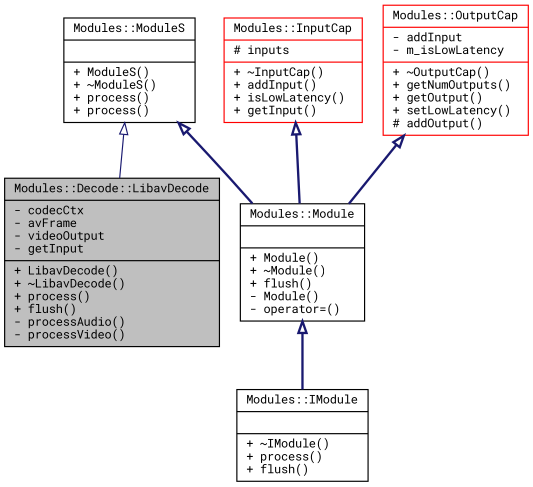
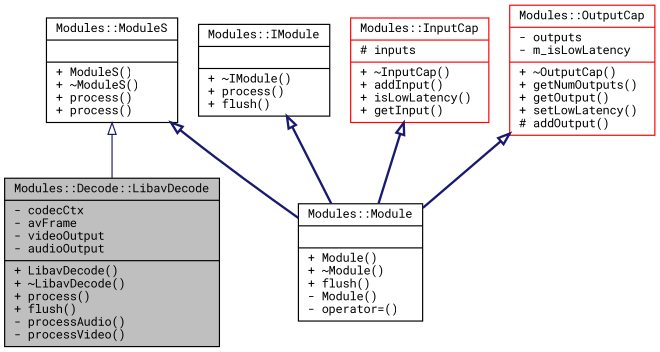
node "Modules::OutputCap": text "- addInput" -> "- outputs"
node "Modules::Decode::LibavDecode": text "- getInput" -> "- audioOutput"
edge "Modules::IModule" -> "Modules::Module": reversed
